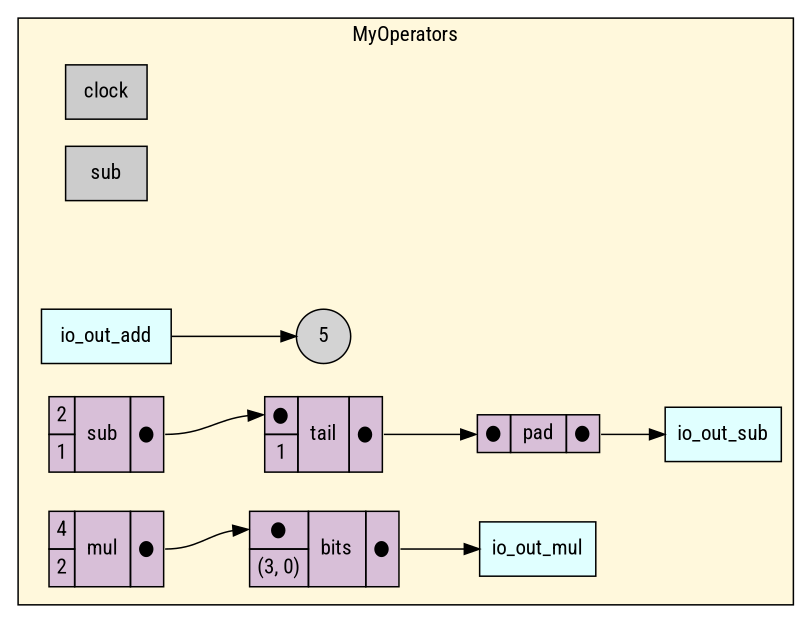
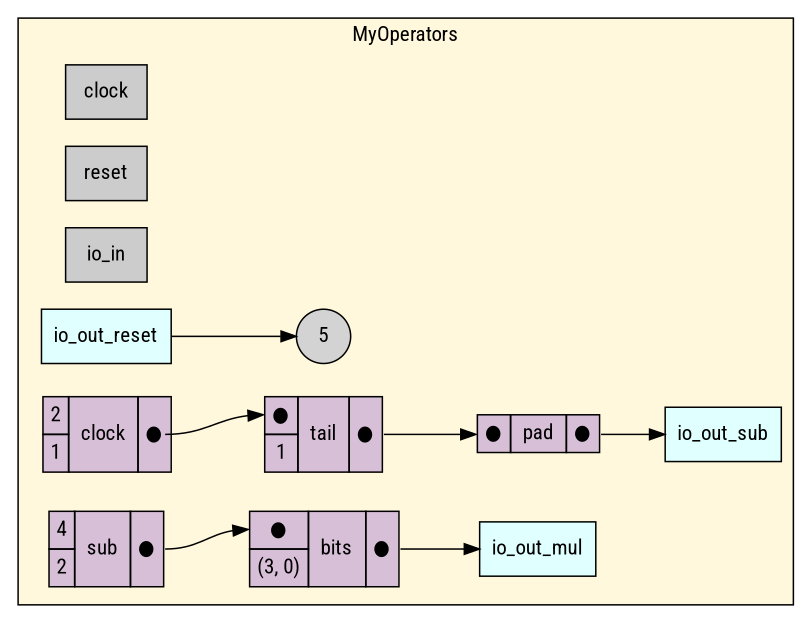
node "sub": label "sub" -> "reset"
node "io_in": added
node "io_out_add": label "io_out_add" -> "io_out_reset"
node "2": text "sub" -> "clock"
node "4": text "mul" -> "sub"
